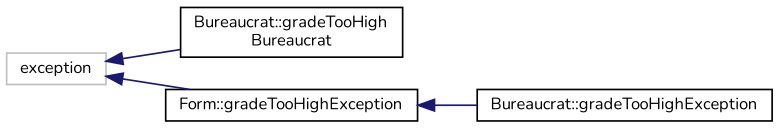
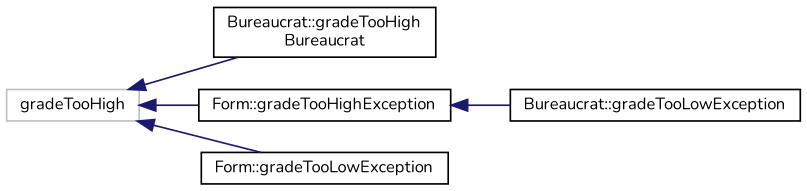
node "exception": label "exception" -> "gradeTooHigh"
node "Bureaucrat::gradeTooHighException": label "Bureaucrat::gradeTooHighException" -> "Bureaucrat::gradeTooLowException"
node "Form::gradeTooLowException": added
